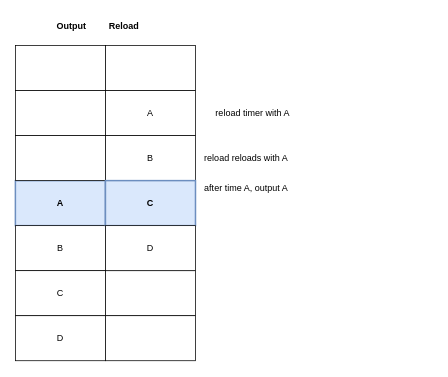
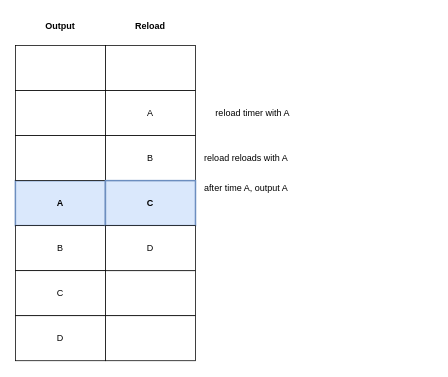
node "Output": moved (72, 27) -> (60, 27)
node "Reload": moved (124, 27) -> (150, 27)
